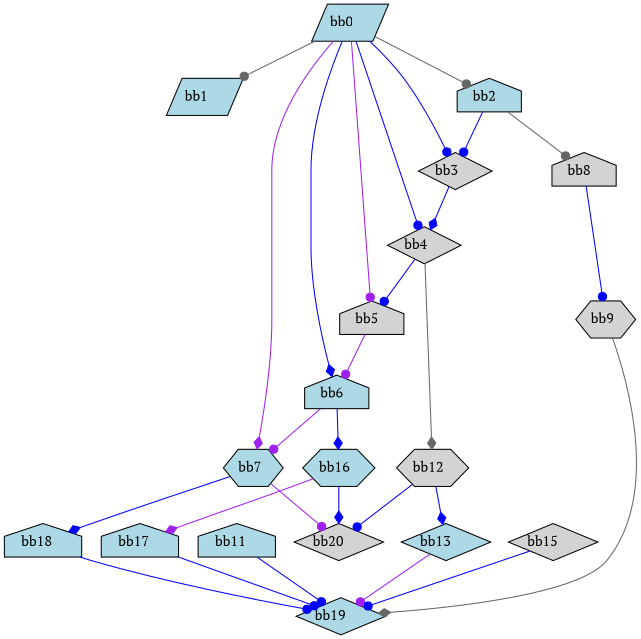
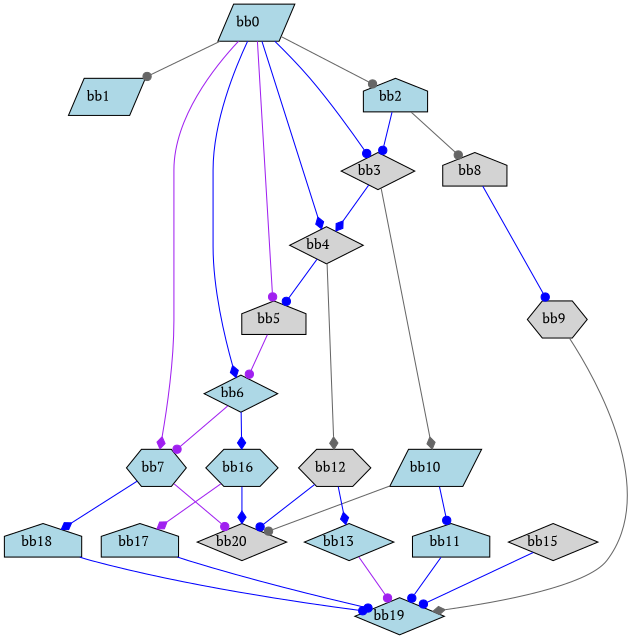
edge "bb0" -> "bb4": arrowhead dot -> diamond
node "bb6": shape house -> diamond
node "bb10": added
